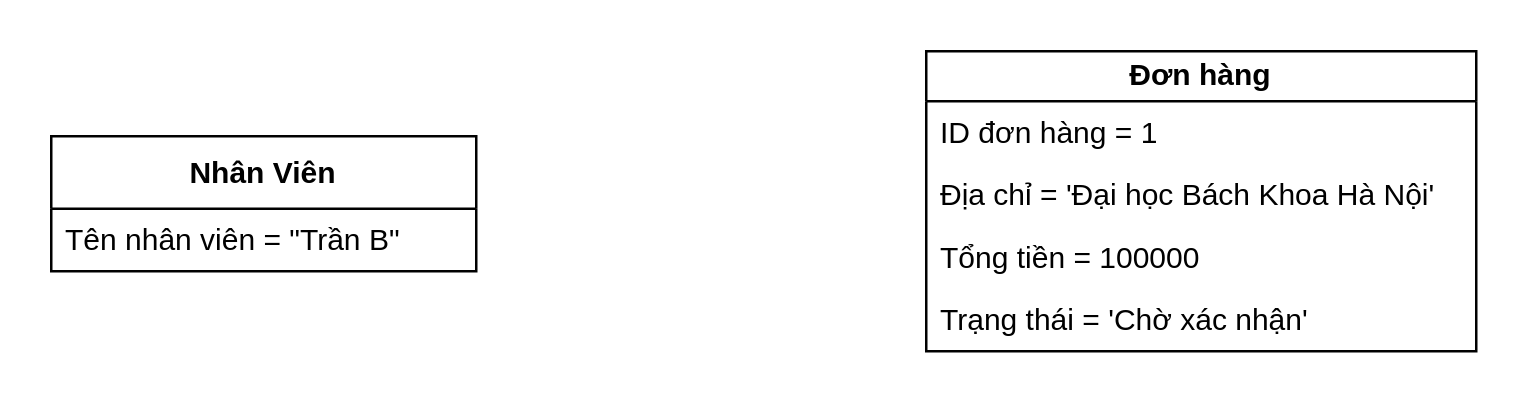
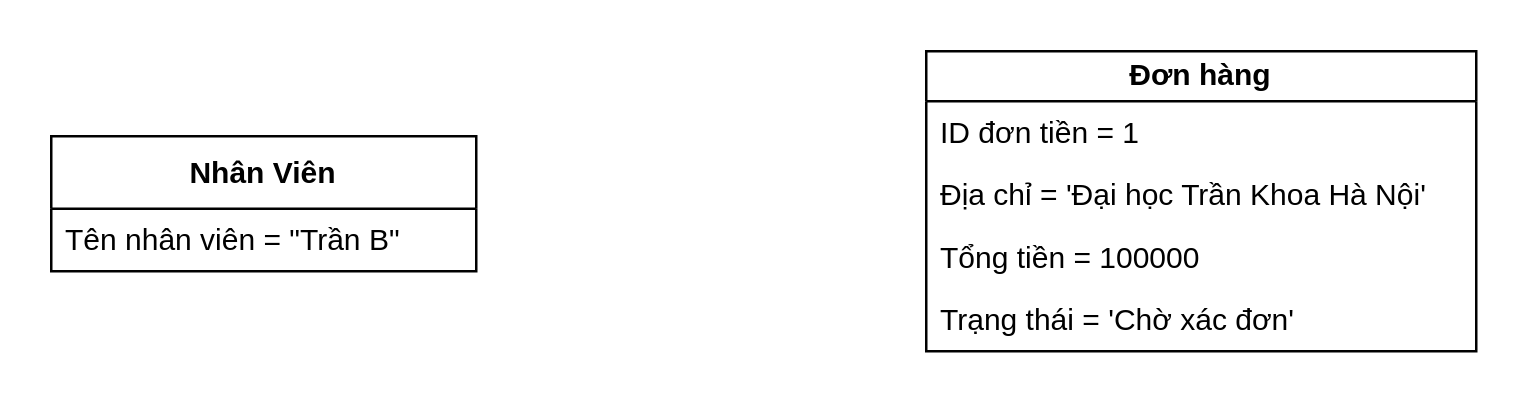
node "ID đơn hàng = 1": label "ID đơn hàng = 1" -> "ID đơn tiền = 1"
node "Địa chỉ = 'Đại học Bách Khoa Hà Nội'": label "Địa chỉ = 'Đại học Bách Khoa Hà Nội'" -> "Địa chỉ = 'Đại học Trần Khoa Hà Nội'"
node "Trạng thái = 'Chờ xác nhận'": label "Trạng thái = 'Chờ xác nhận'" -> "Trạng thái = 'Chờ xác đơn'"
